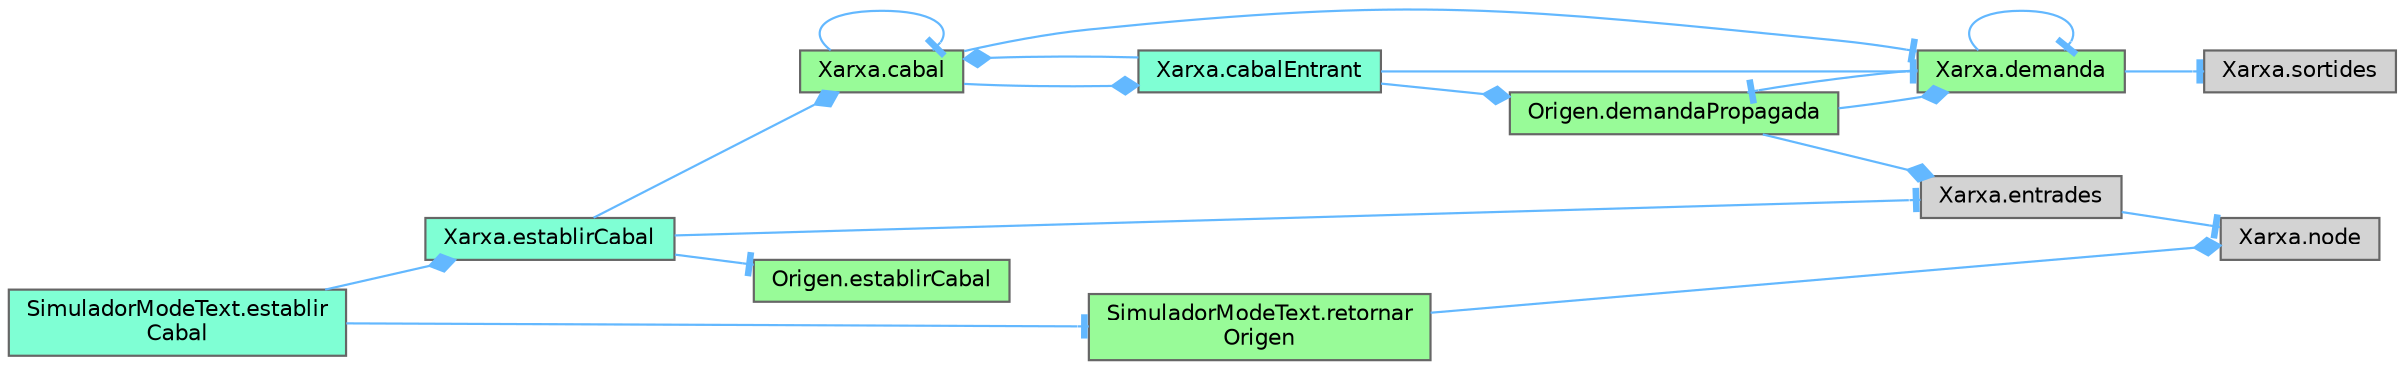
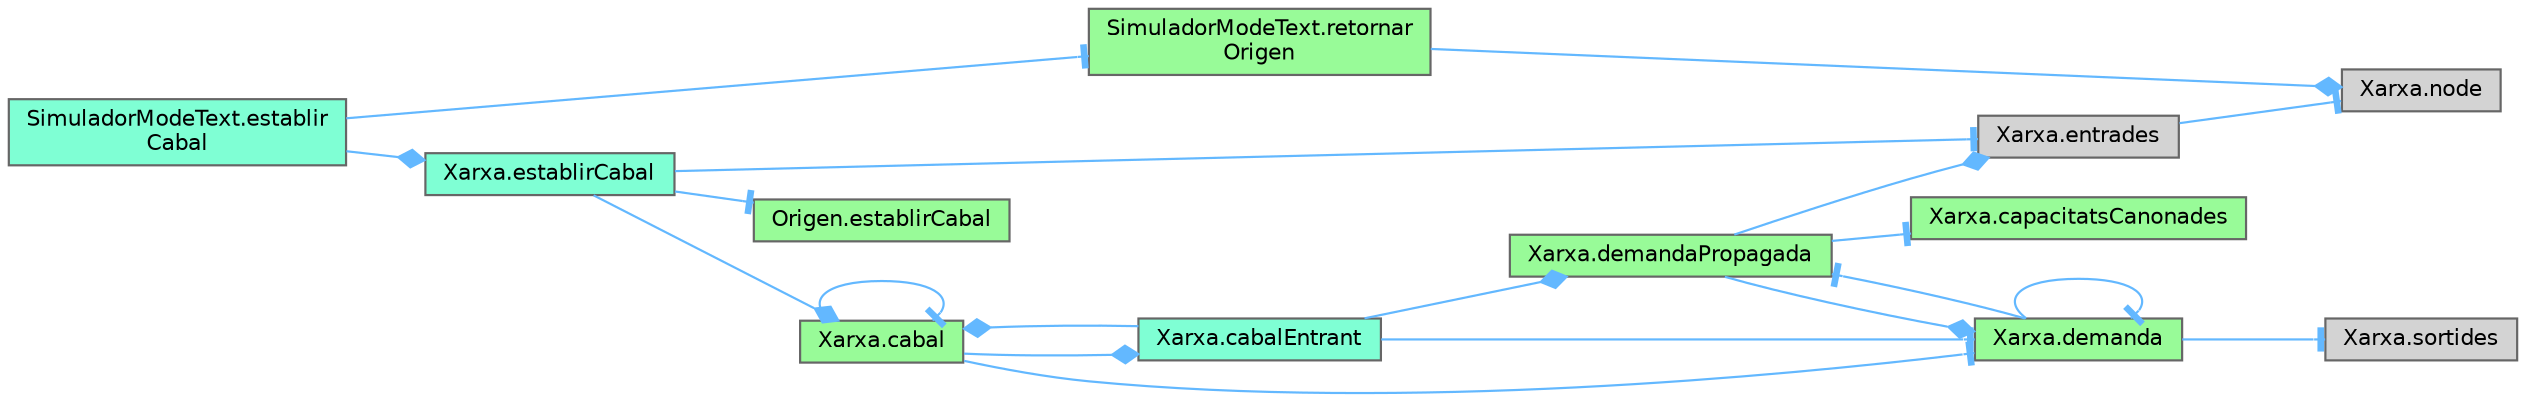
node "Origen.demandaPropagada": label "Origen.demandaPropagada" -> "Xarxa.demandaPropagada"
node "Xarxa.capacitatsCanonades": added
